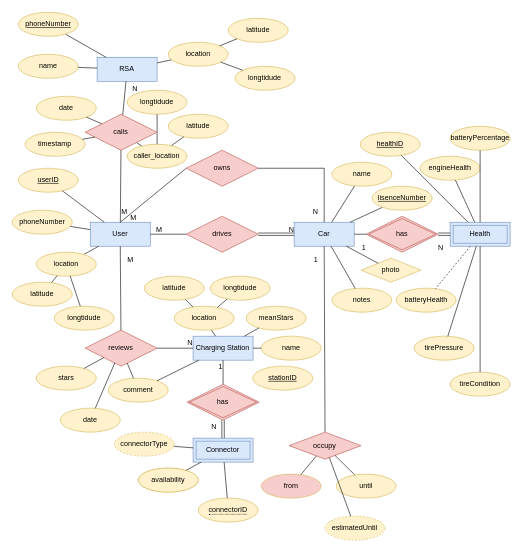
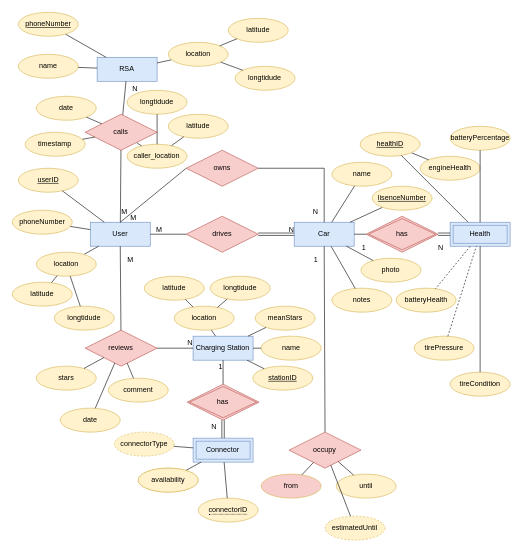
edge "engineHealth" -- "Health": now "engineHealth" -- "healthID"
node "photo": shape diamond -> ellipse
edge "Health" -- "tirePressure": style solid -> dashed
node "meanStars": moved (276, 318) -> (285, 318)
edge "Charging Station" -- "comment": now "Charging Station" -- "stationID"
node "occupy": size 72x27 -> 72x36
